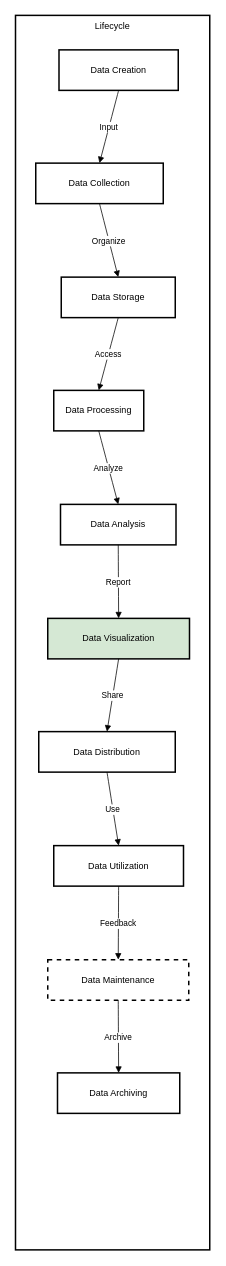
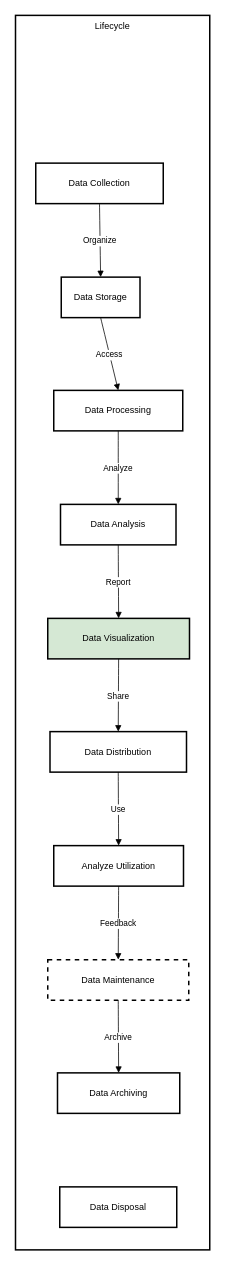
node "Data Creation": removed
edge "Data Creation" -> "Data Collection": removed, label "Input"
node "Data Storage": size 114x41 -> 79x41
node "Data Processing": size 90x41 -> 129x41
node "Data Distribution": moved (107, 752) -> (118, 752)
node "Data Utilization": label "Data Utilization" -> "Analyze Utilization"
node "Data Disposal": added
